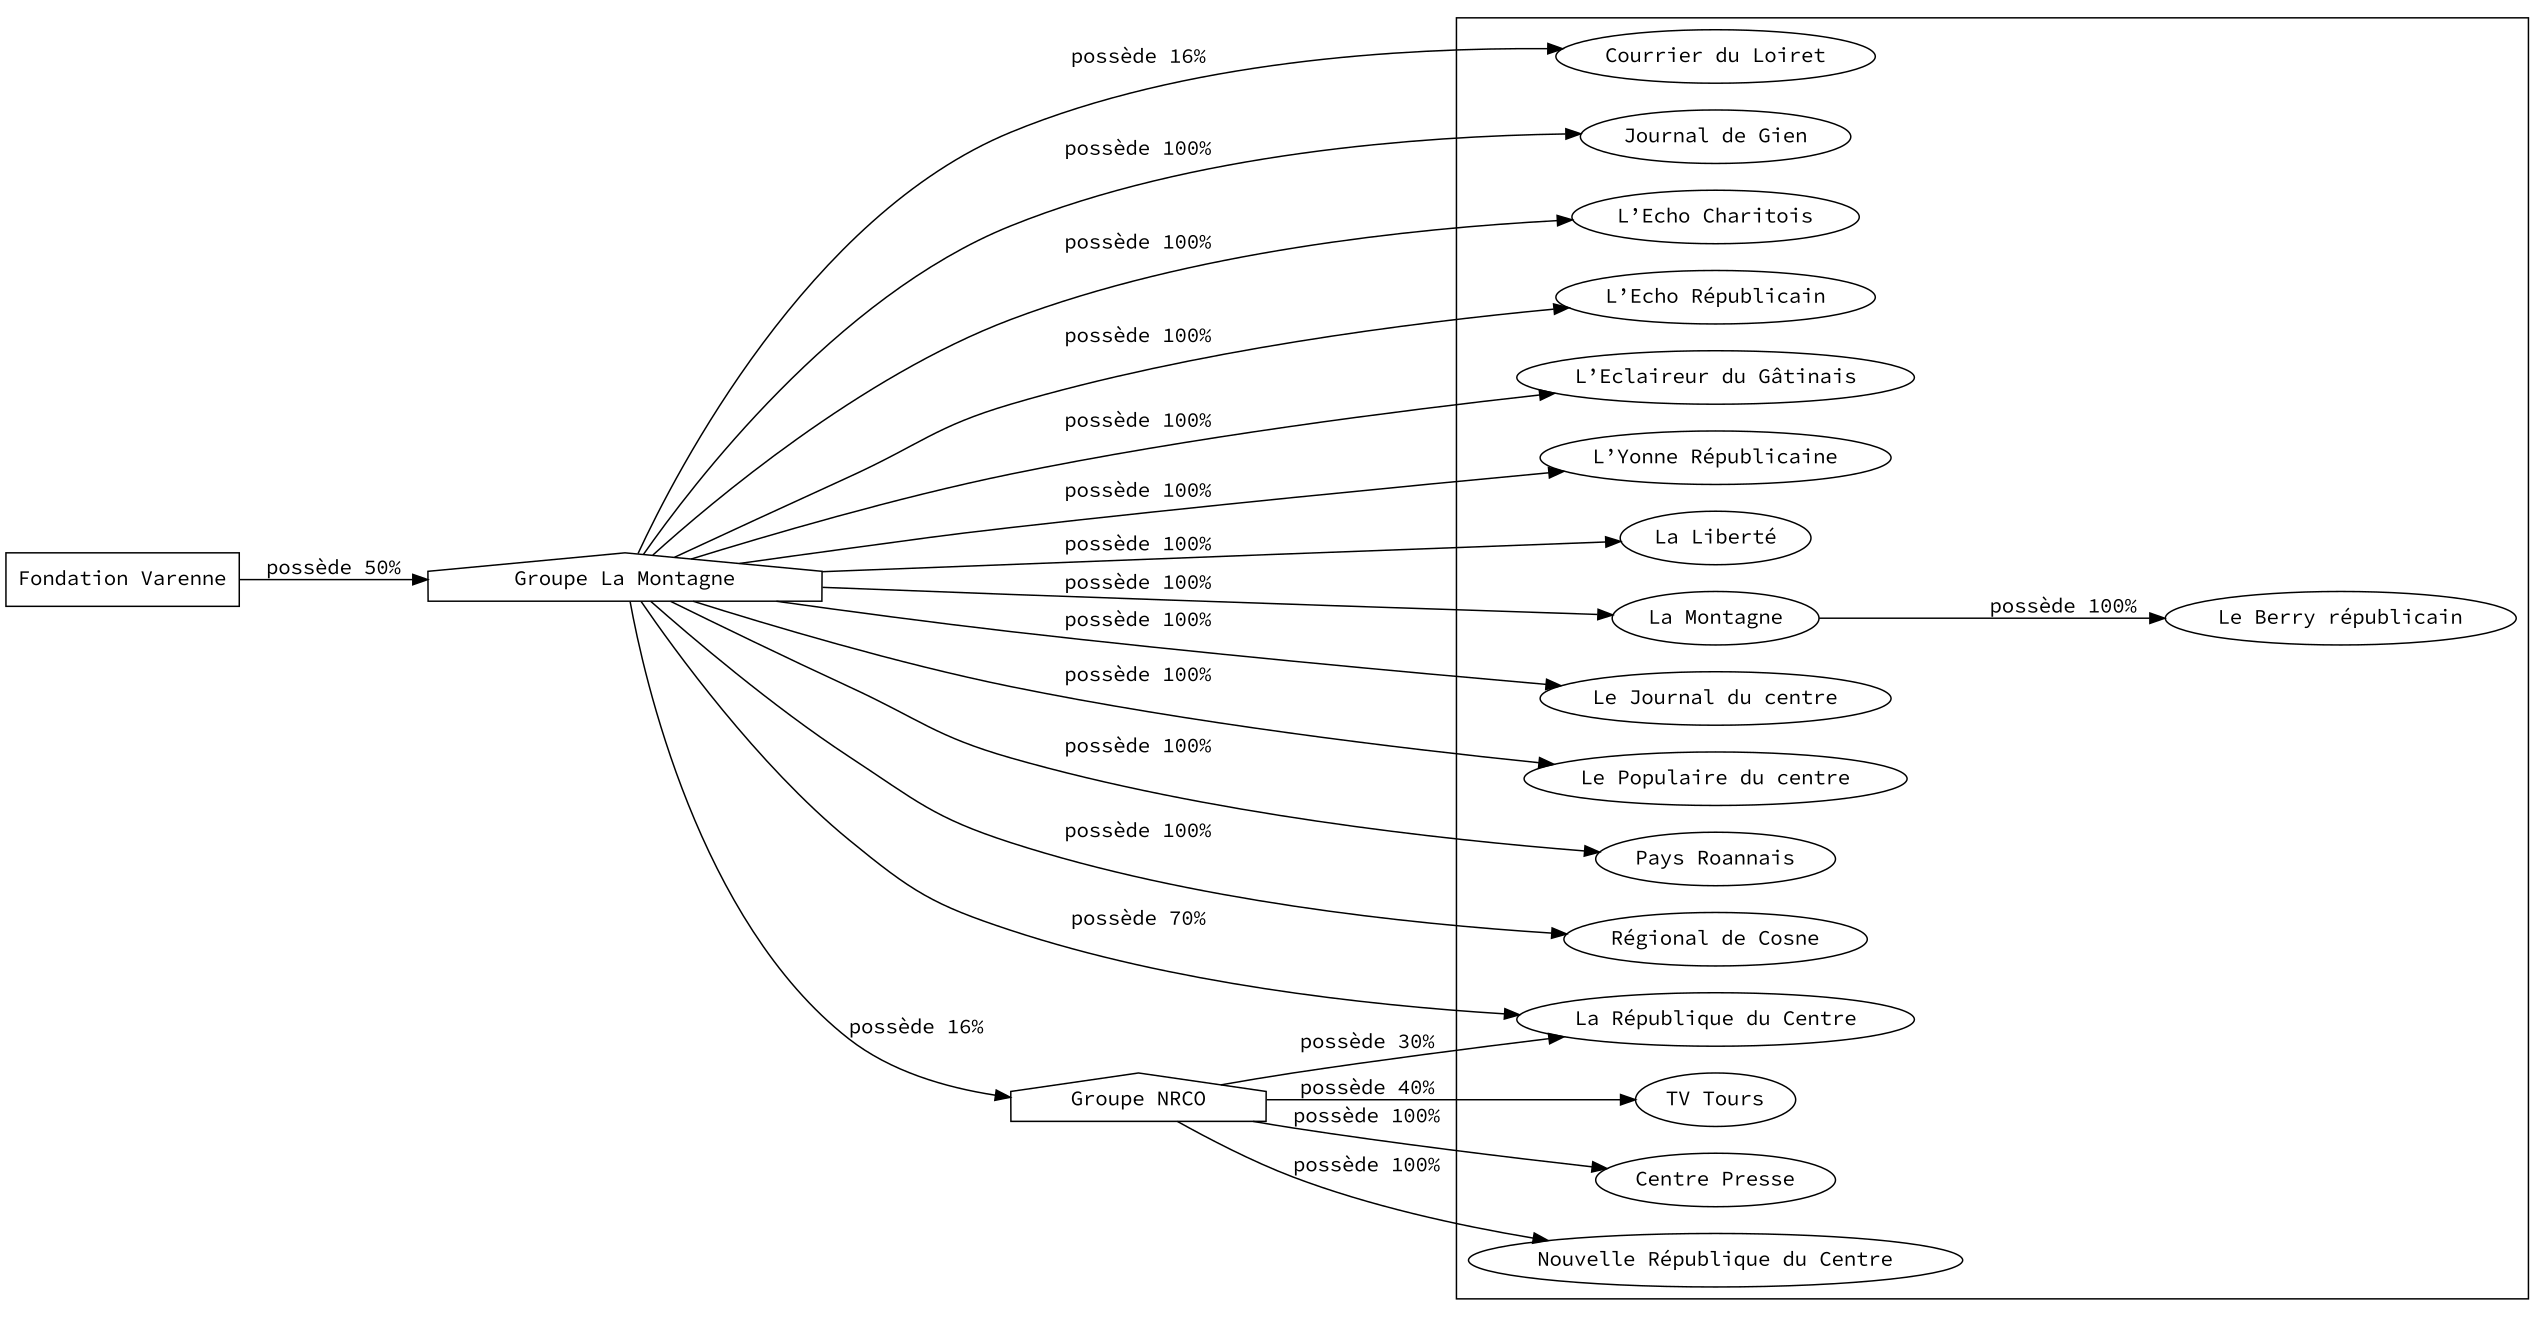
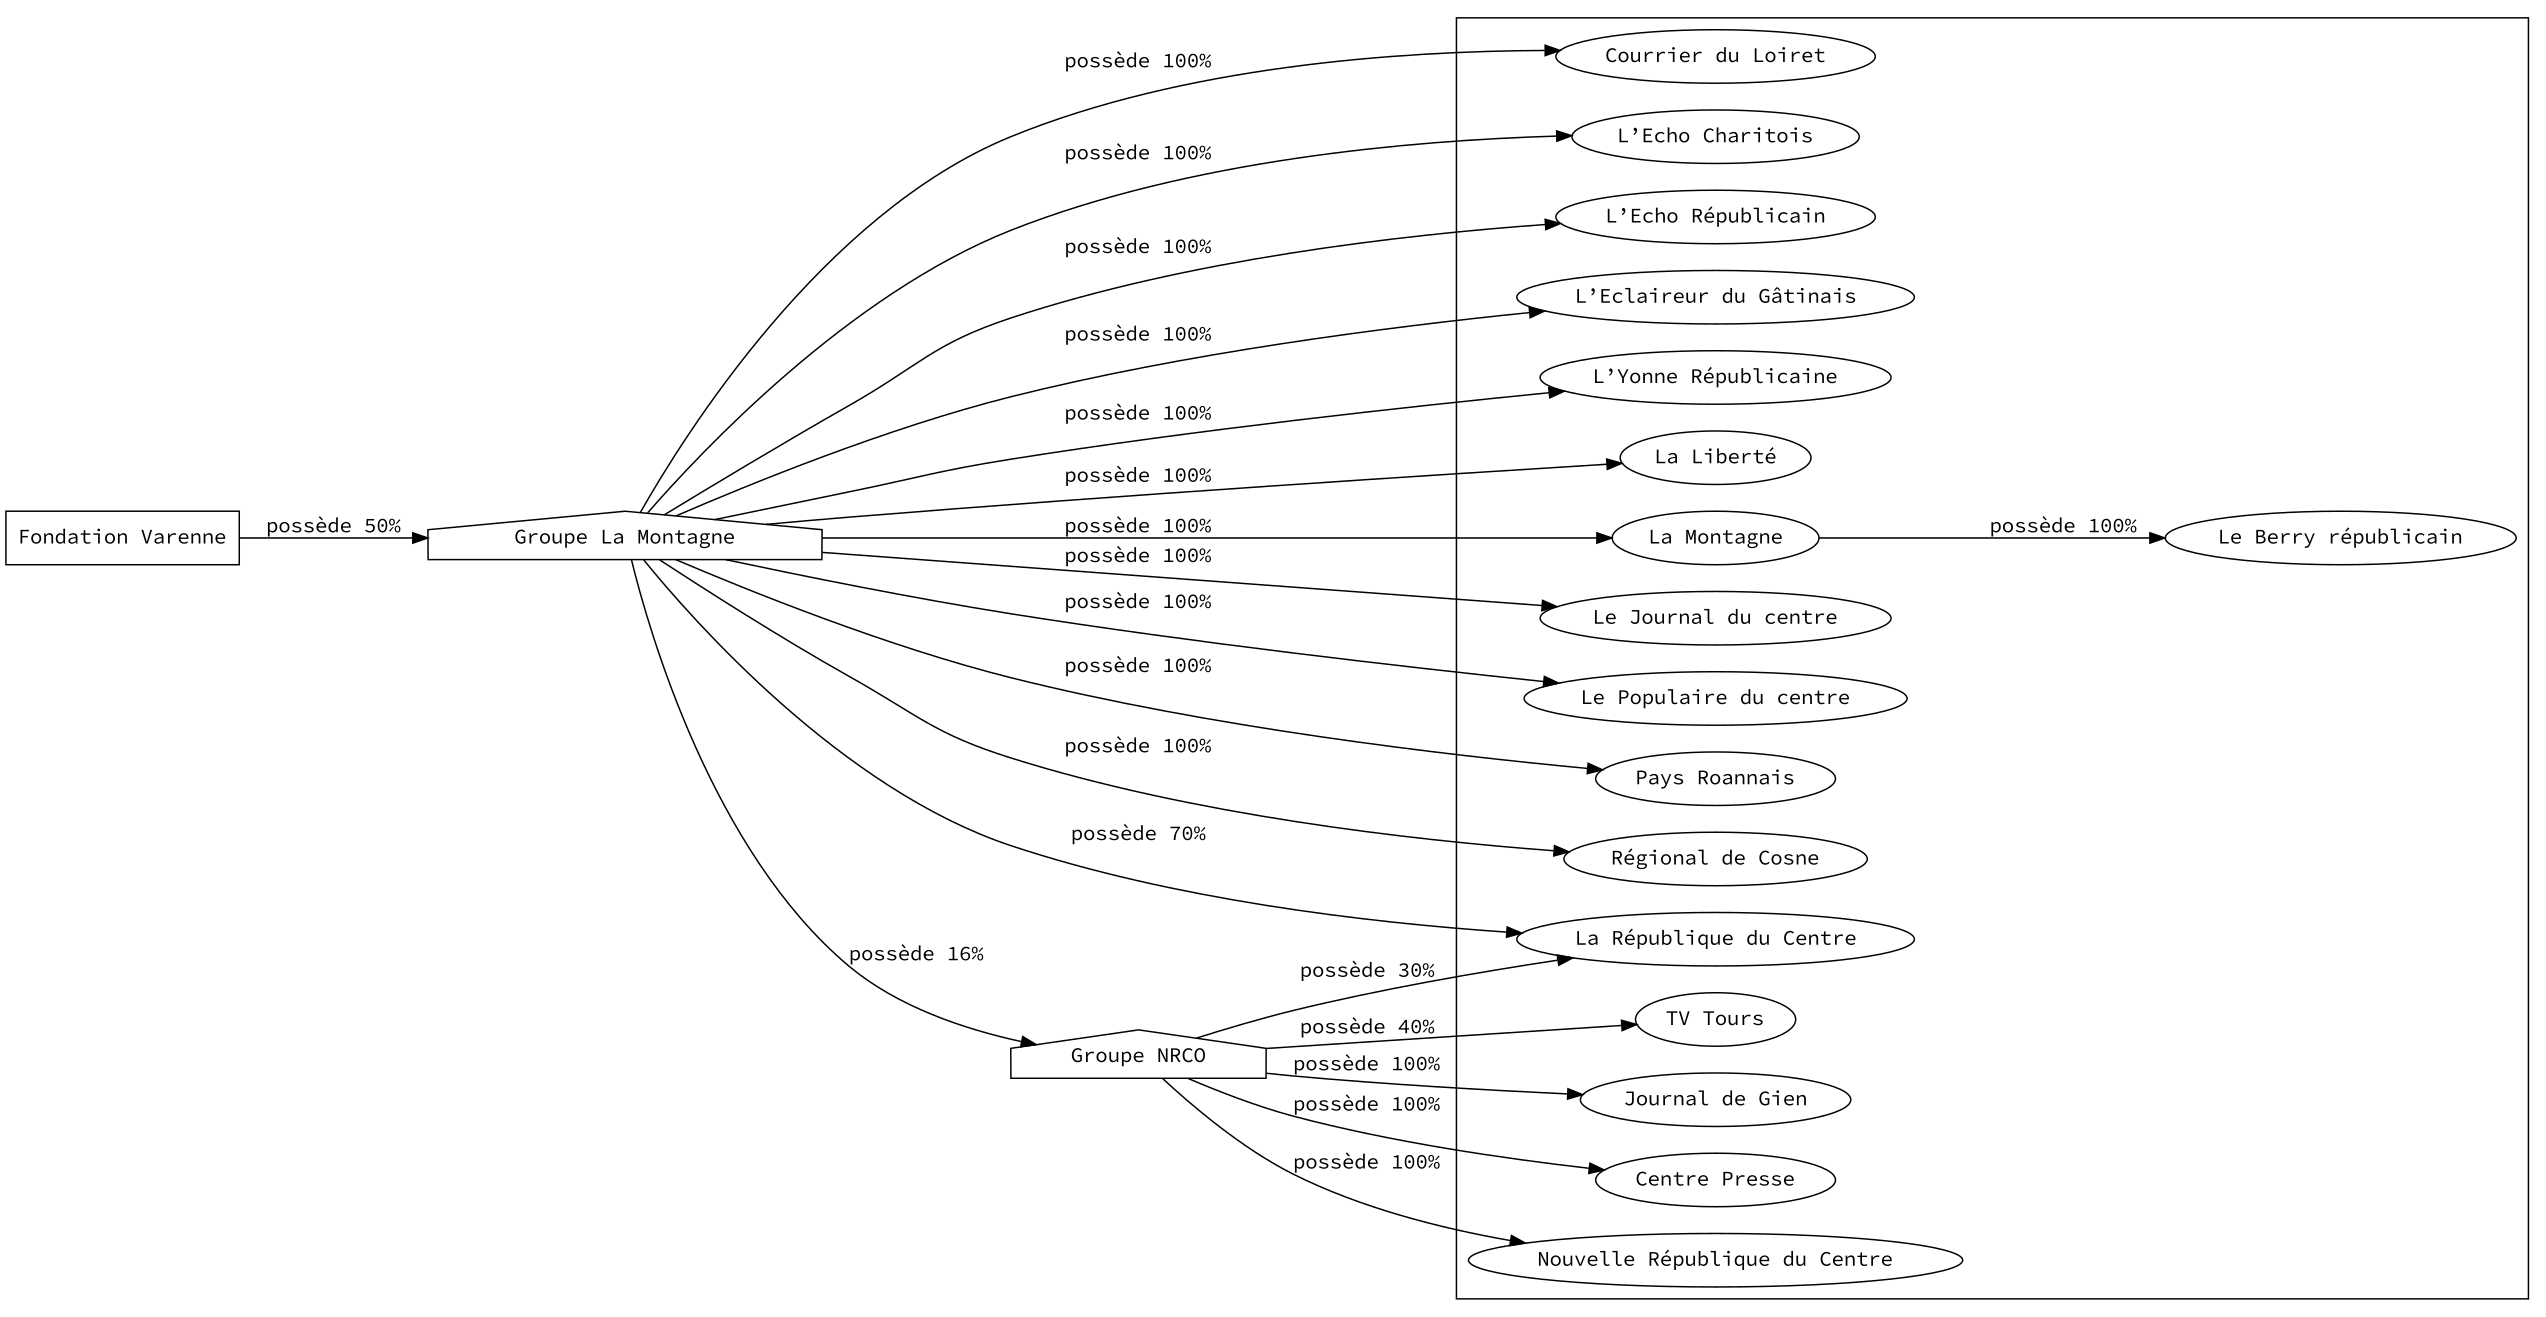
edge "Groupe La Montagne" -> "Courrier du Loiret": label "possède 16%" -> "possède 100%"
edge "Groupe La Montagne" -> "Journal de Gien": now "Groupe NRCO" -> "Journal de Gien"
